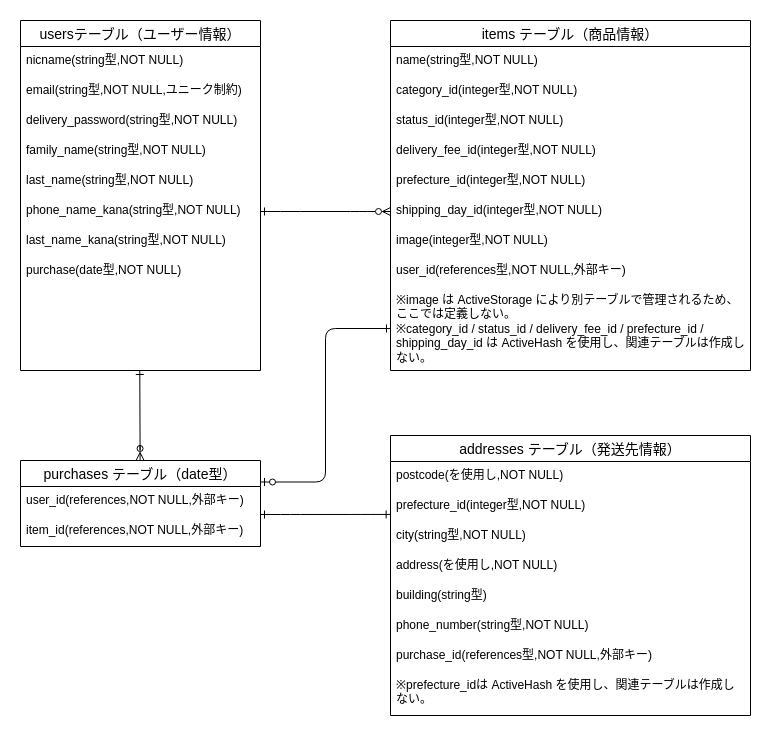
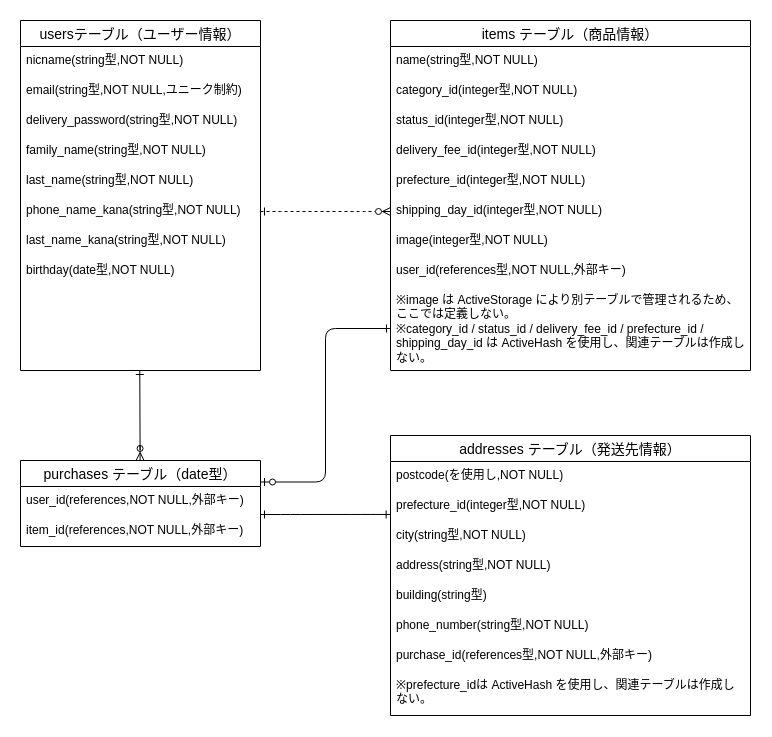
edge "phone_name_kana(string型,NOT NULL)" -- "shipping_day_id(integer型,NOT NULL)": style solid -> dashed
node "purchase(date型,NOT NULL)": label "purchase(date型,NOT NULL)" -> "birthday(date型,NOT NULL)"
node "address(を使用し,NOT NULL)": label "address(を使用し,NOT NULL)" -> "address(string型,NOT NULL)"
